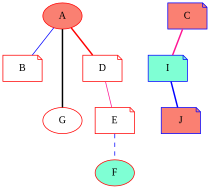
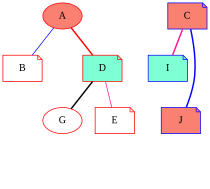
edge "A" -- "G": now "D" -- "G"
node "D": fillcolor white -> aquamarine
edge "I" -- "J": now "C" -- "J"
node "F": removed
